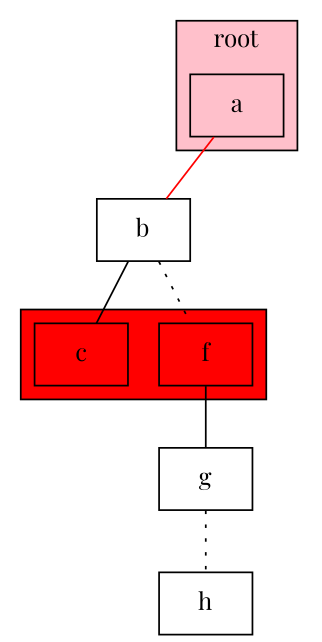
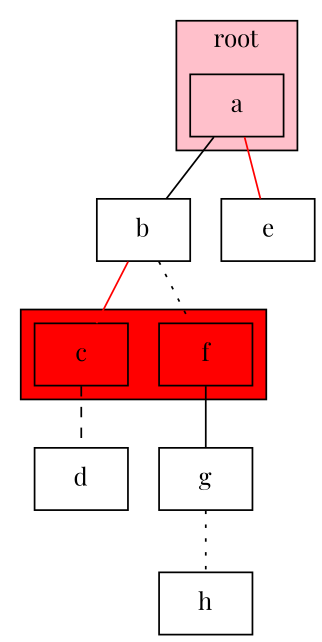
edge "a" -- "b": color red -> black
node "e": added
edge "b" -- "c": color black -> red
node "d": added
